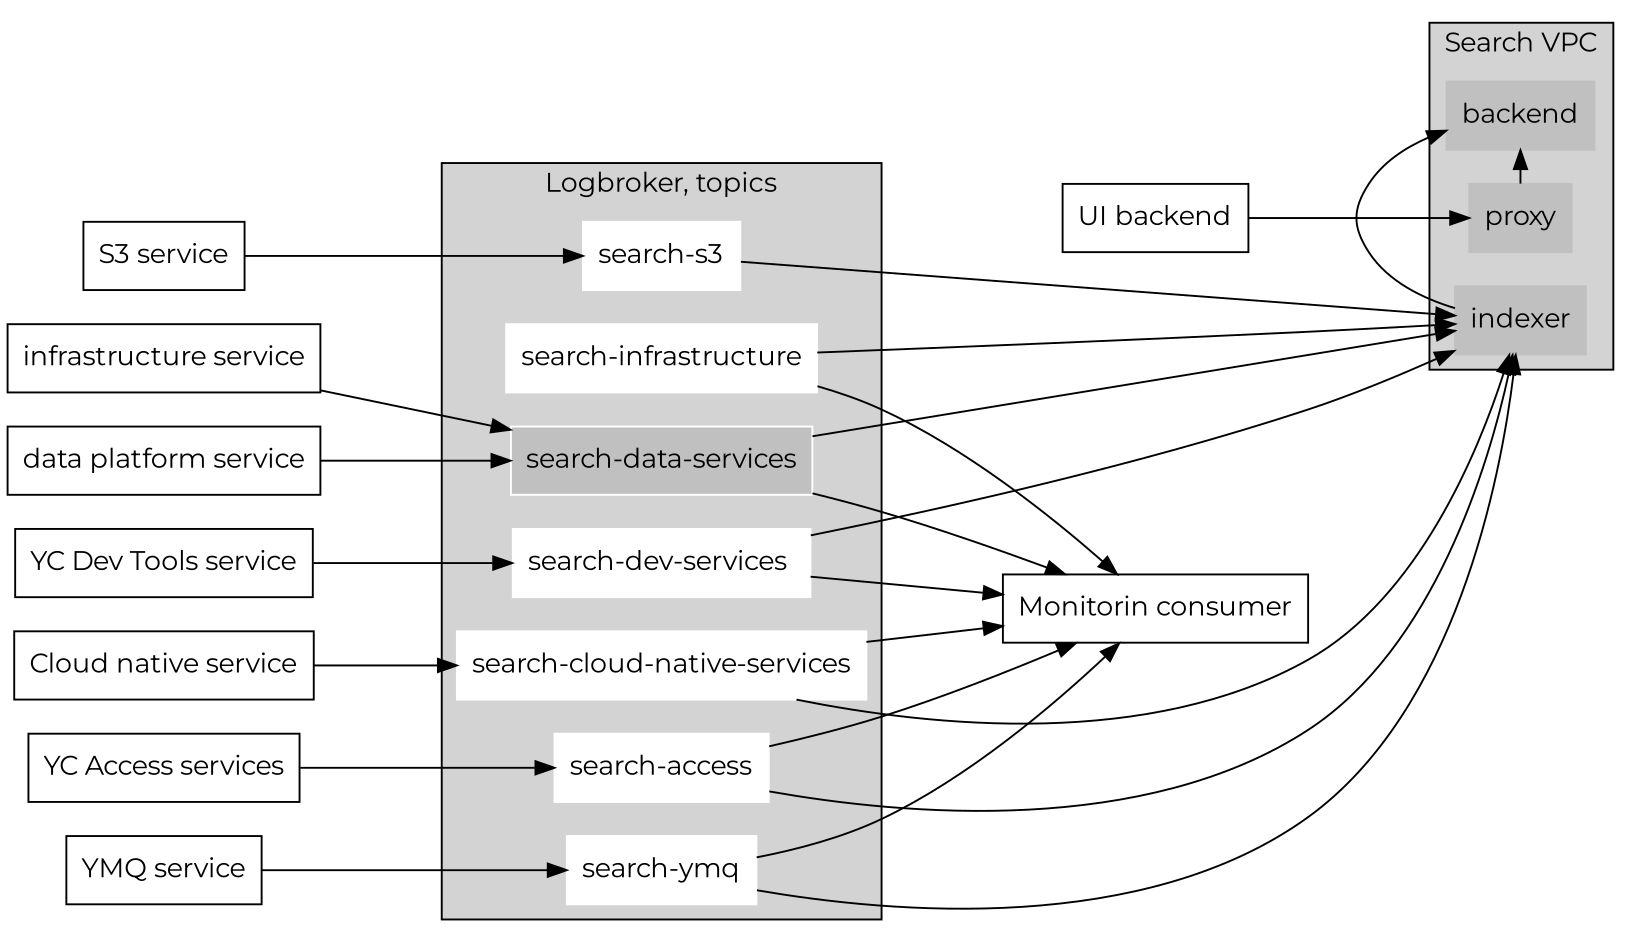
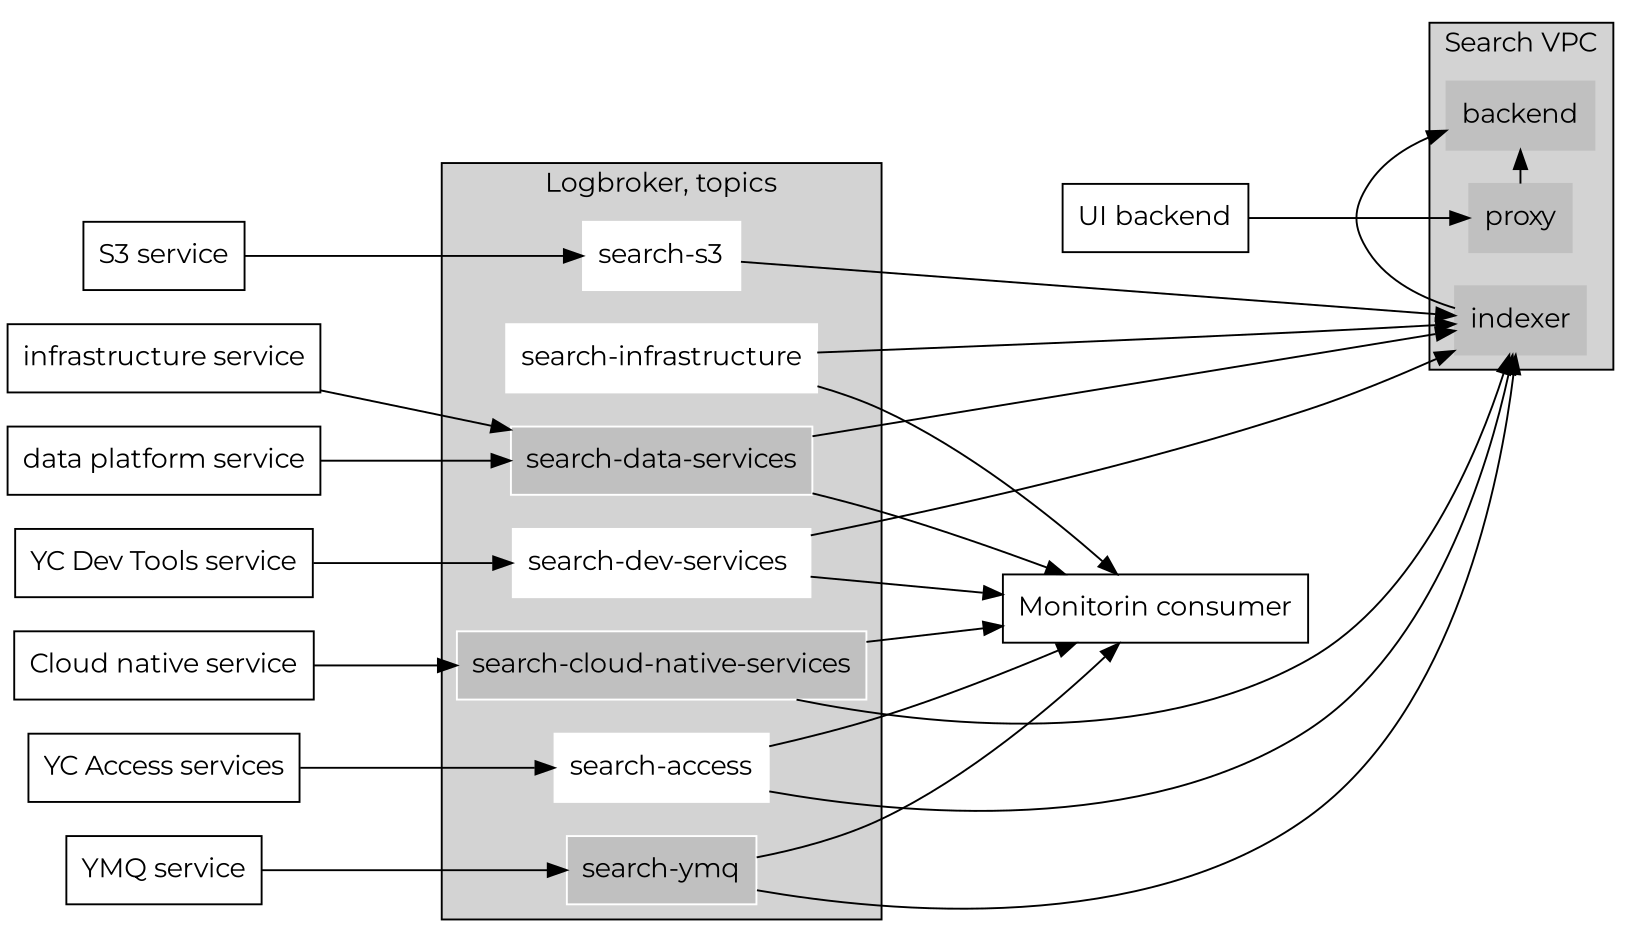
node "search-cloud-native-services": fillcolor white -> gray
node "search-ymq": fillcolor white -> gray
